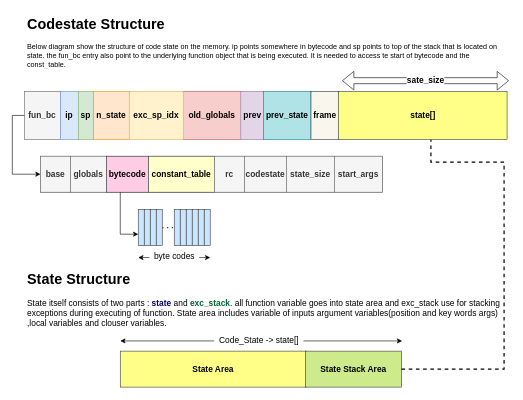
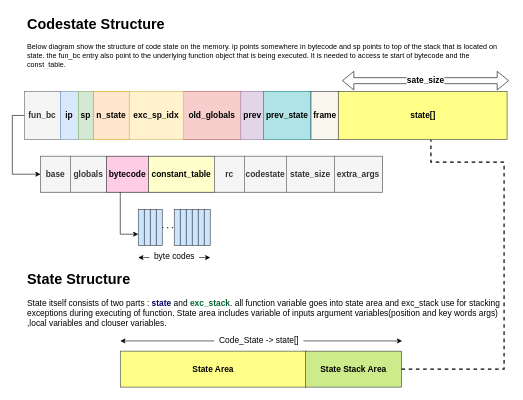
node "start_args": label "start_args" -> "extra_args"
